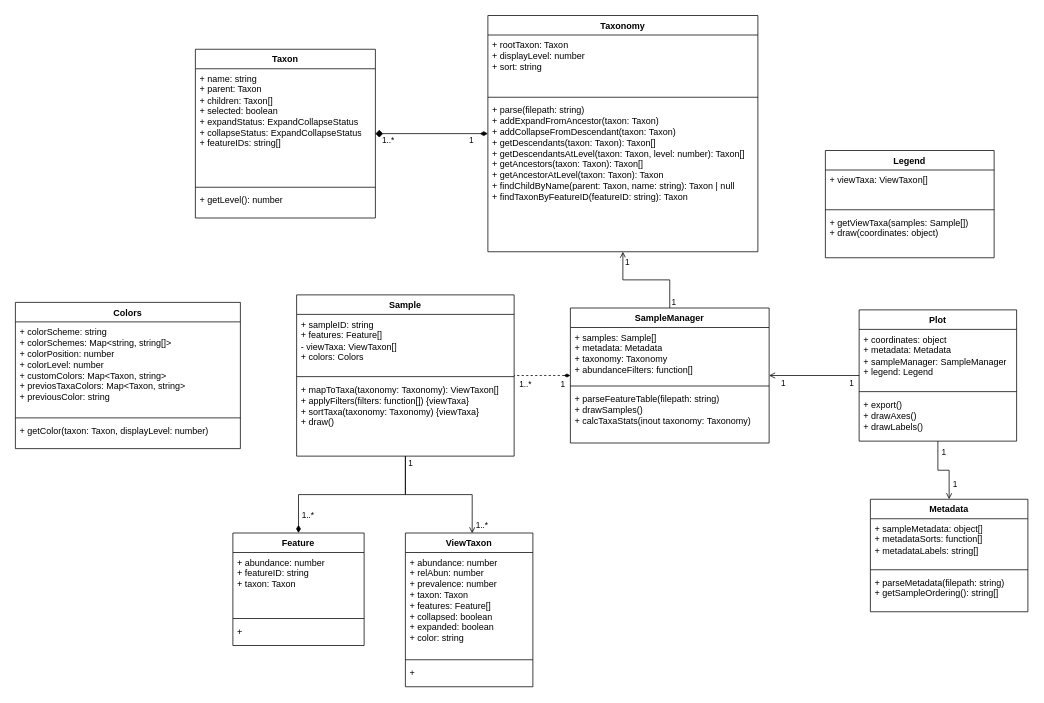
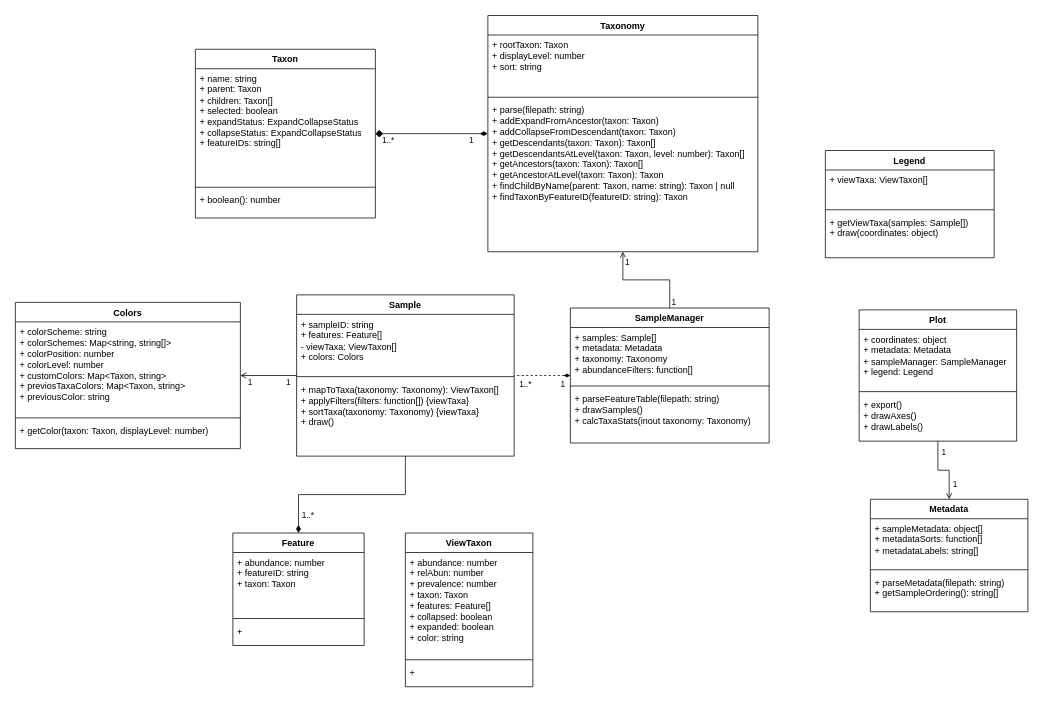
node "+ getLevel(): number": label "+ getLevel(): number" -> "+ boolean(): number"
edge "Sample" -> "Colors": added, labels "1", "1"
edge "Plot" -> "SampleManager": removed, labels "1", "1"
edge "Sample" -> "ViewTaxon": removed, labels "1", "1..*"
